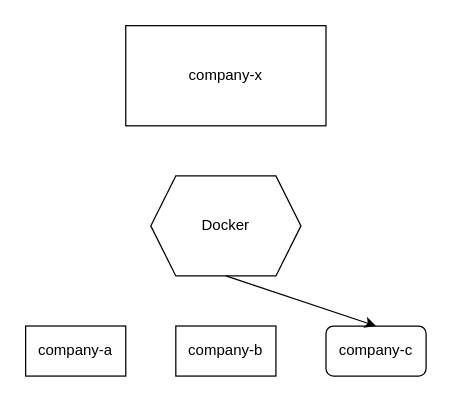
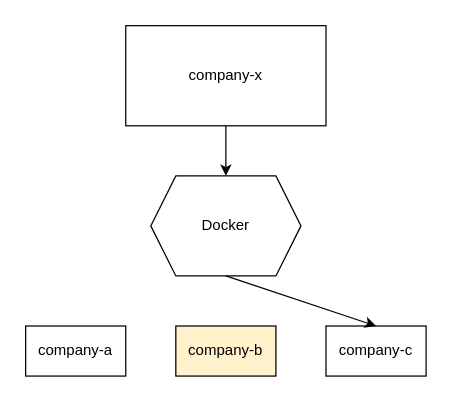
edge "company-x" -> "Docker": added
node "company-b": fillcolor #ffffff -> #fff2cc
node "company-c": shape rounded rectangle -> rectangle
